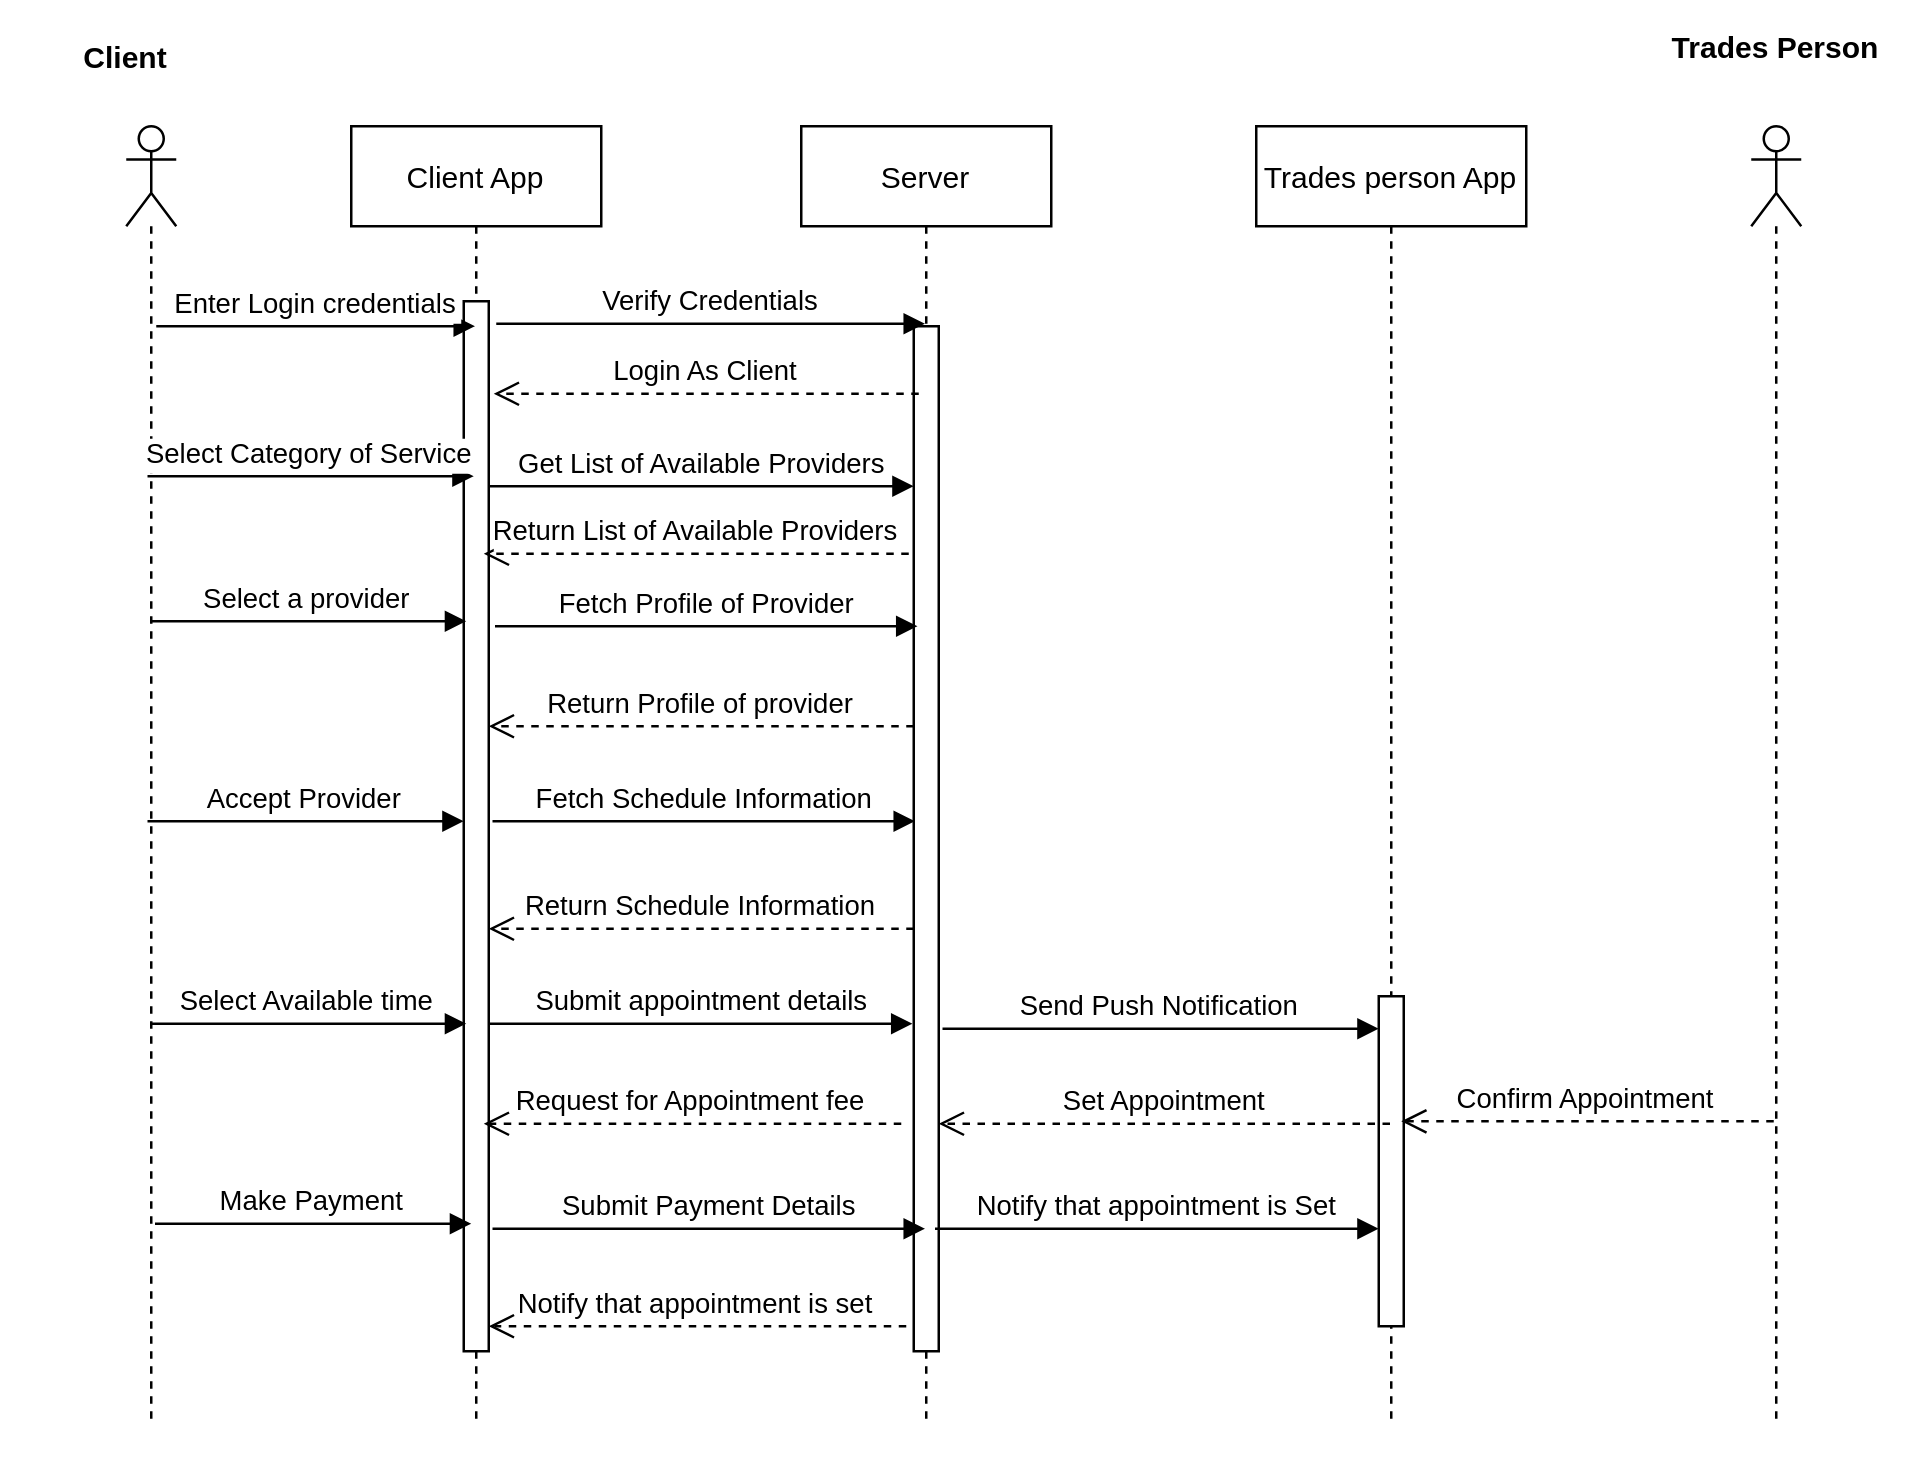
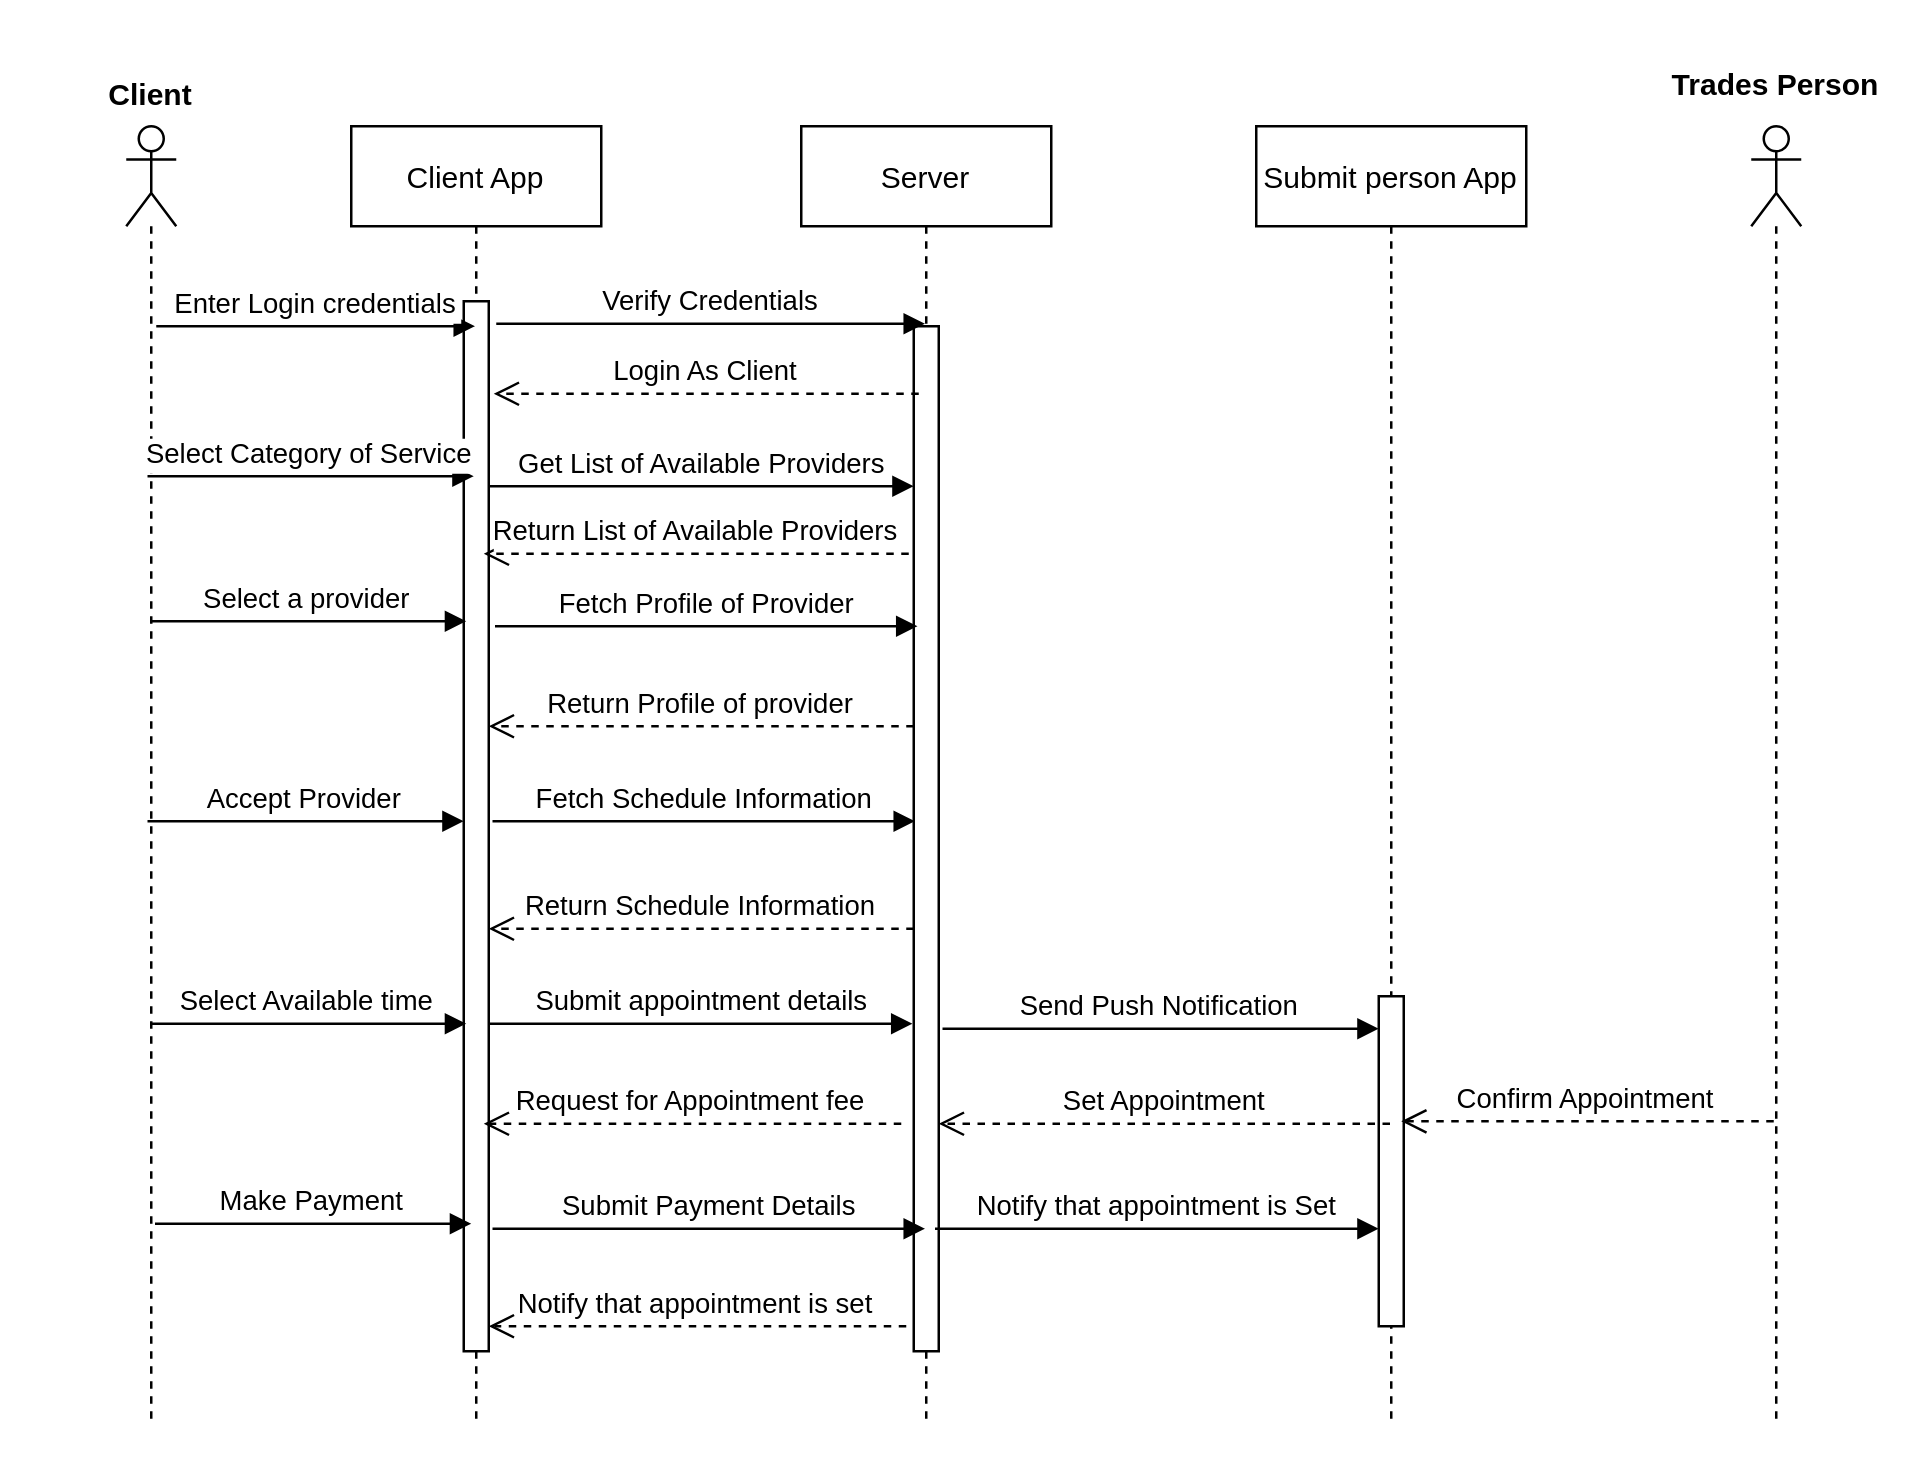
node "Trades Person": moved (1776, 46) -> (1776, 84)
node "Client": moved (126, 56) -> (151, 94)
node "Trades person App": label "Trades person App" -> "Submit person App"
